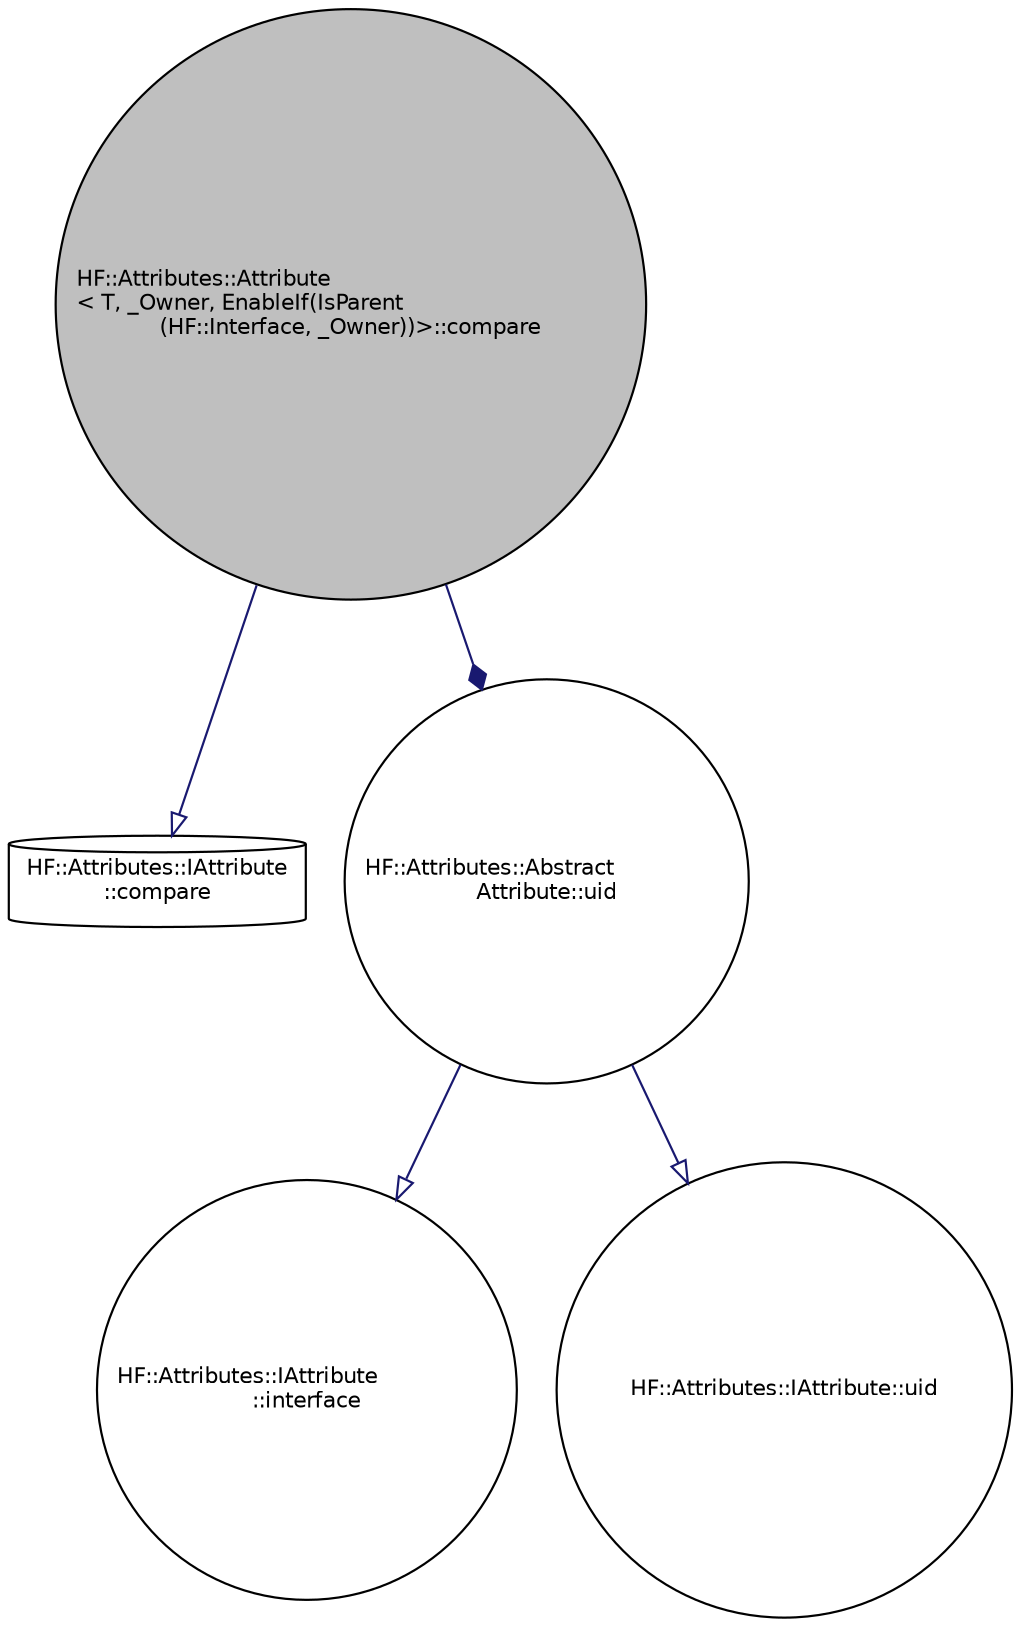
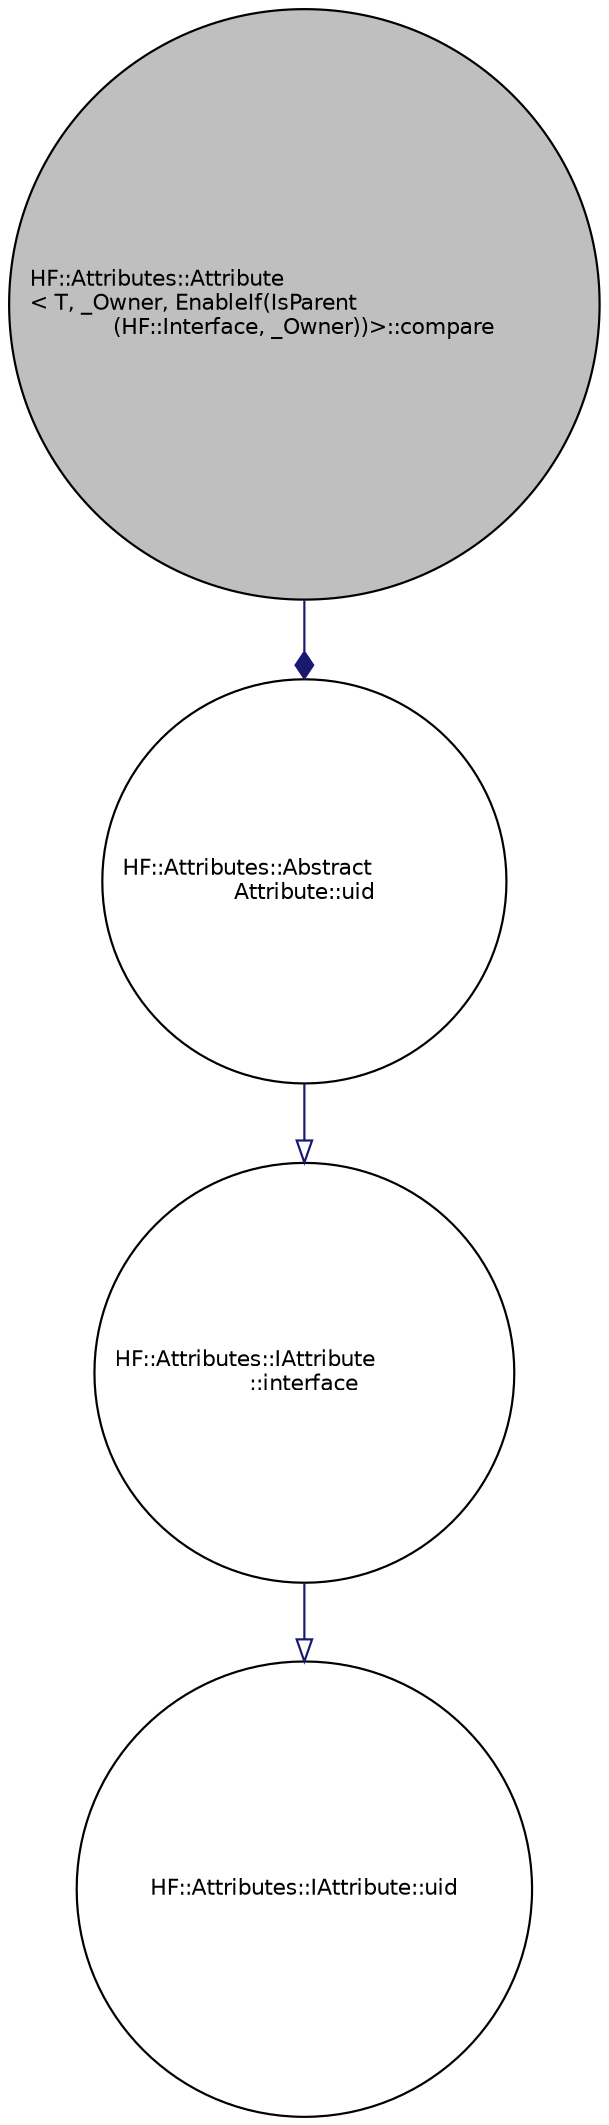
node "HF::Attributes::IAttribute ::compare": removed
edge "HF::Attributes::Abstract Attribute::uid" -> "HF::Attributes::IAttribute::uid": now "HF::Attributes::IAttribute ::interface" -> "HF::Attributes::IAttribute::uid"
